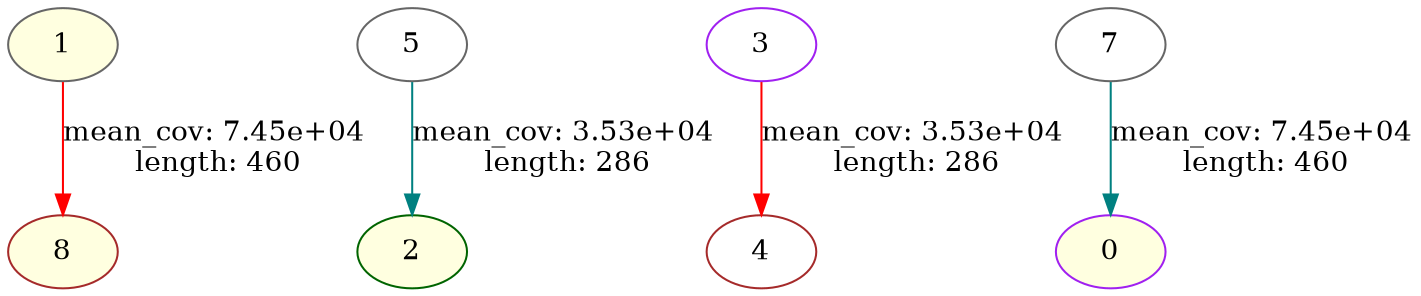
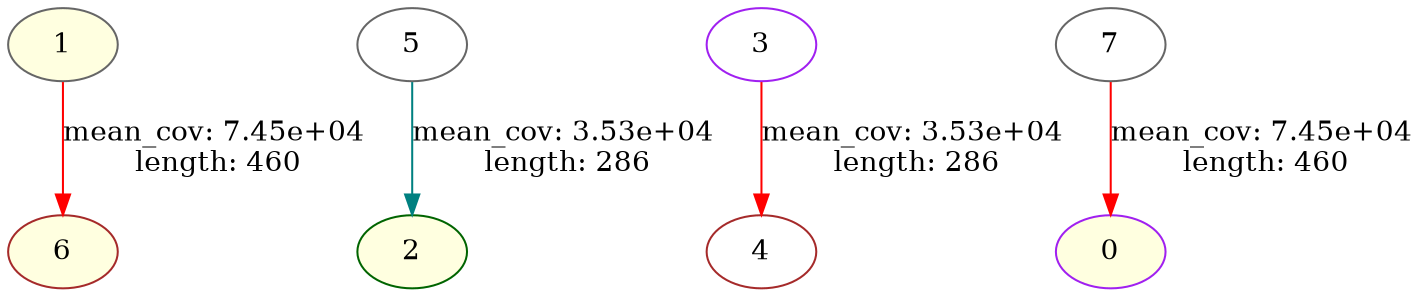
edge "7" -> "0": color teal -> red
node "8": label "8" -> "6"
